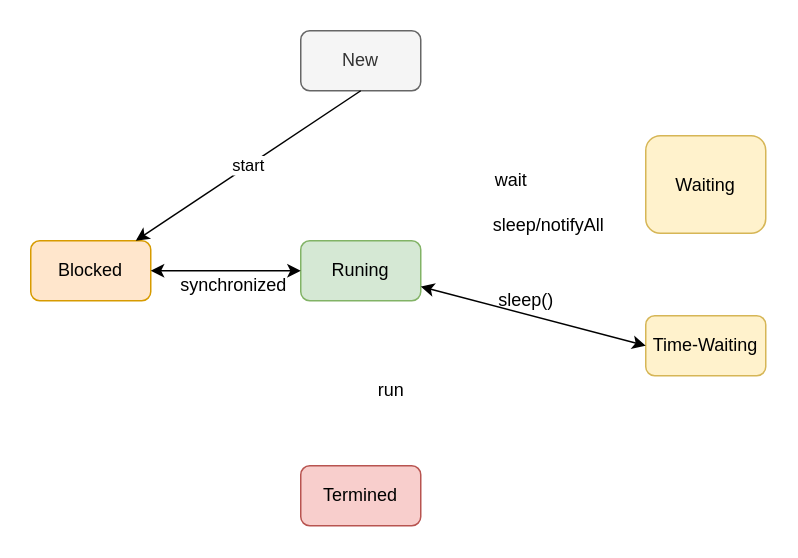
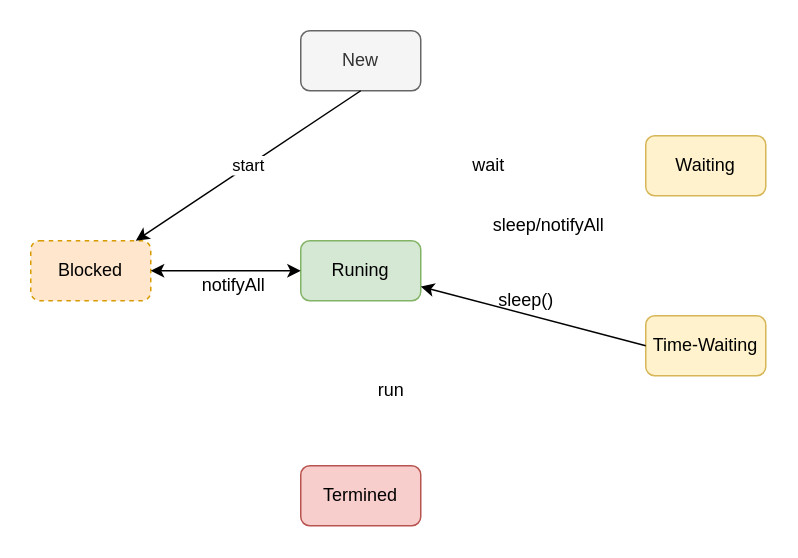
node "wait": moved (511, 181) -> (488, 166)
node "Waiting": size 120x98 -> 120x60
node "Blocked": style solid -> dashed
node "synchronized": label "synchronized" -> "notifyAll"
edge "Runing" -- "Time-Waiting": arrowhead classic -> none
